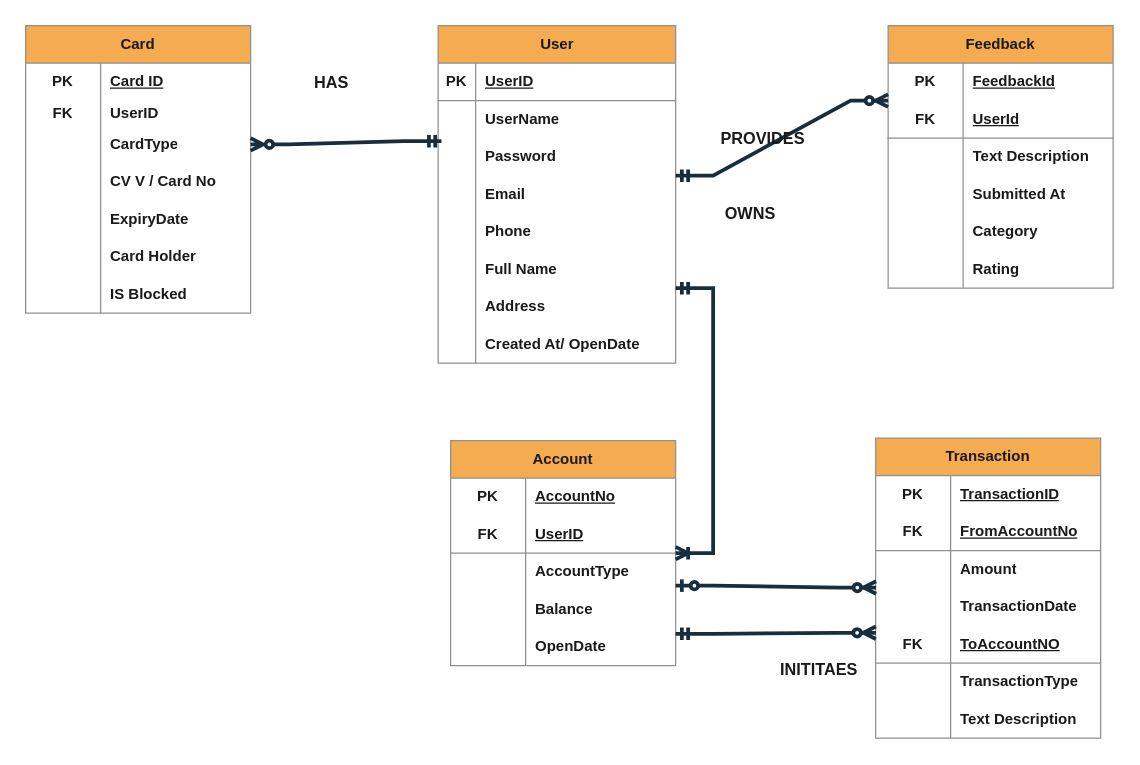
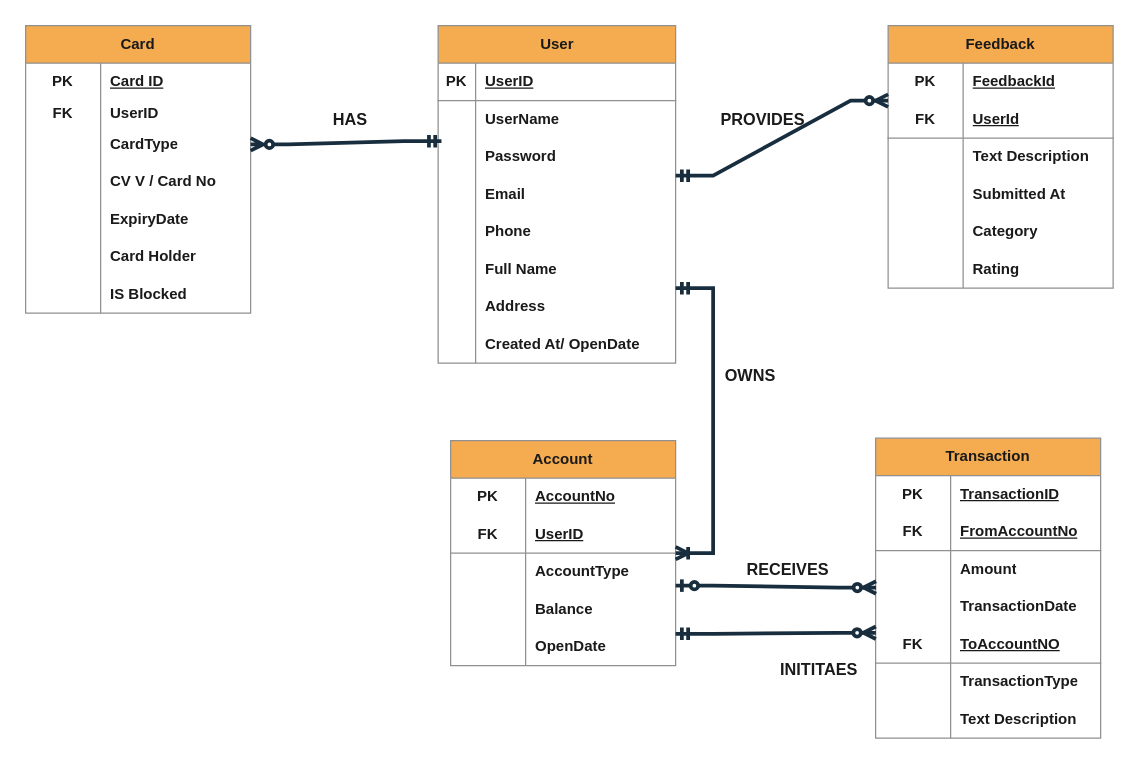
node "HAS": moved (332, 82) -> (351, 119)
node "PROVIDES": moved (763, 138) -> (763, 119)
node "OWNS": moved (751, 213) -> (751, 376)
node "RECEIVES": added
